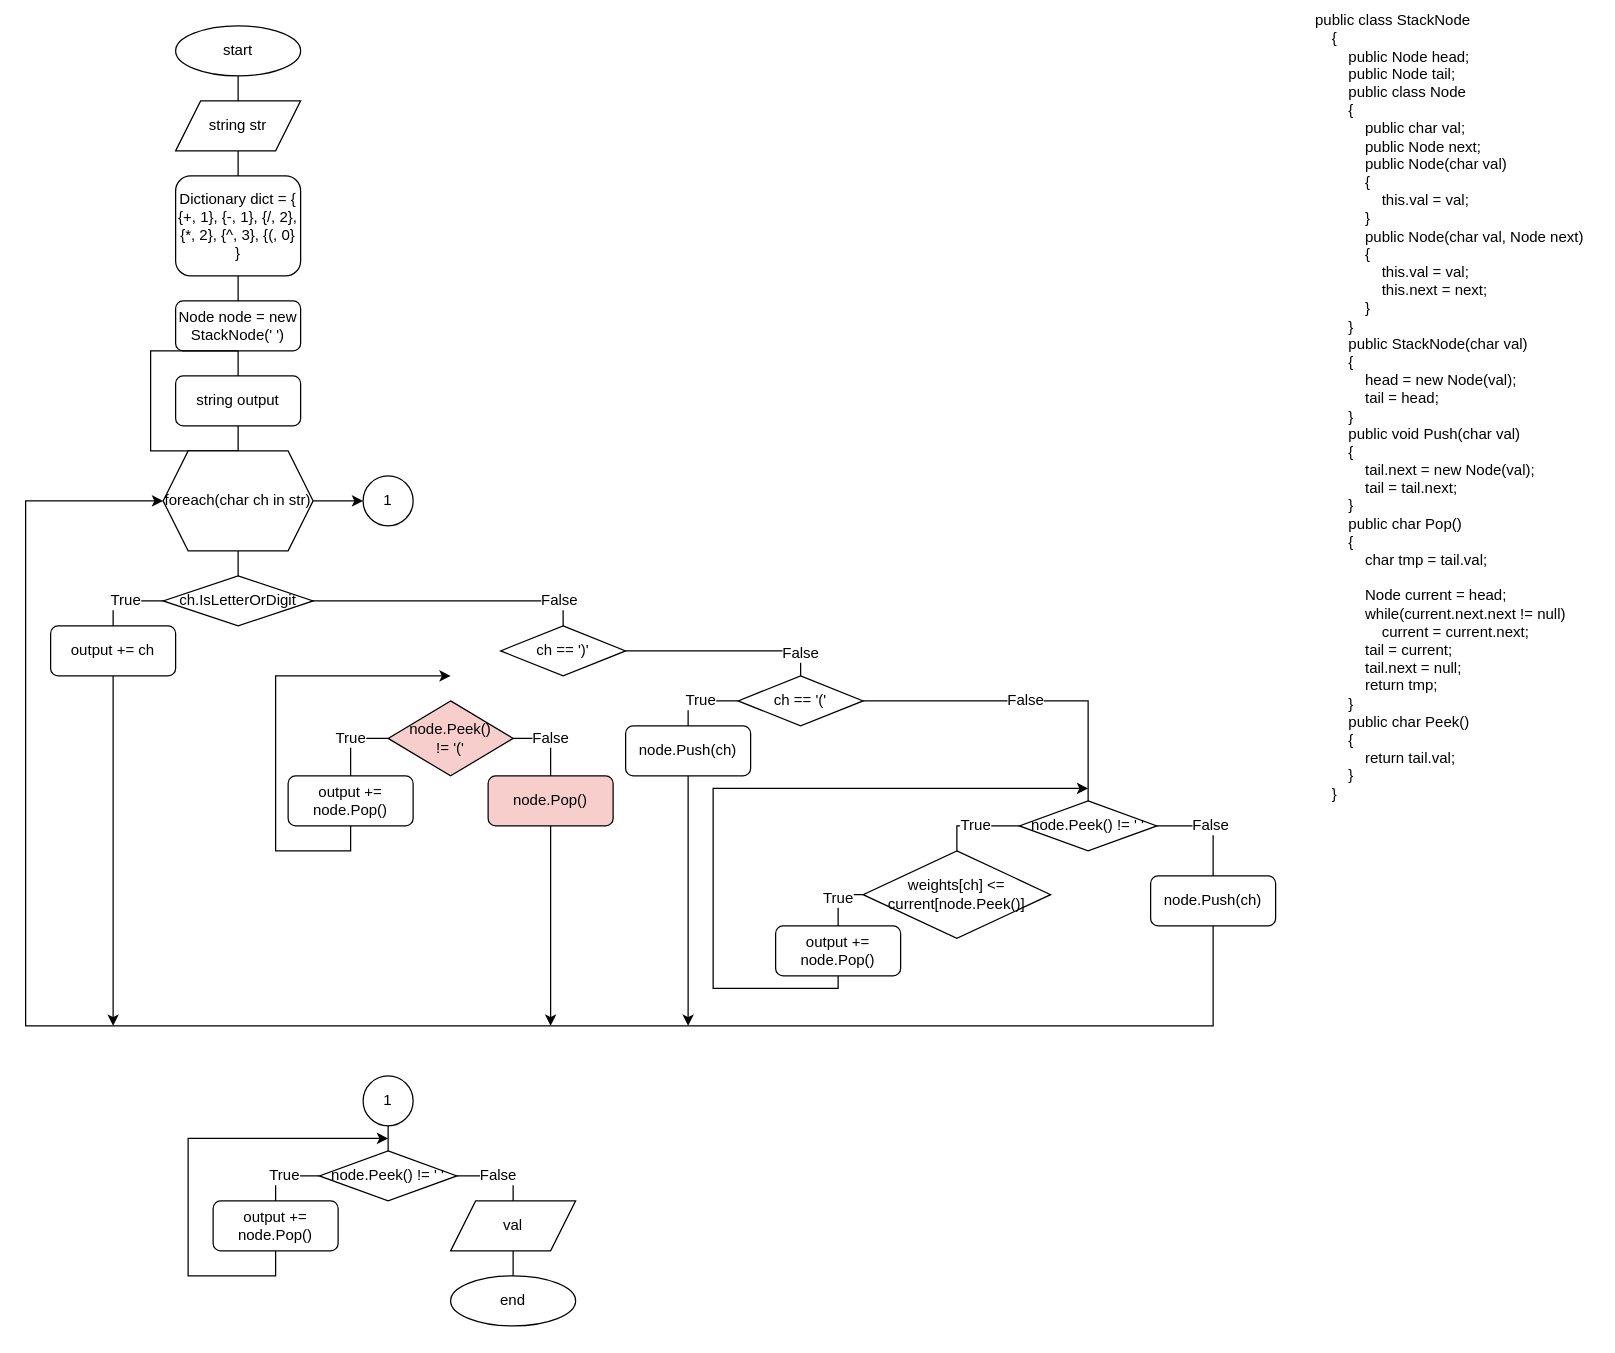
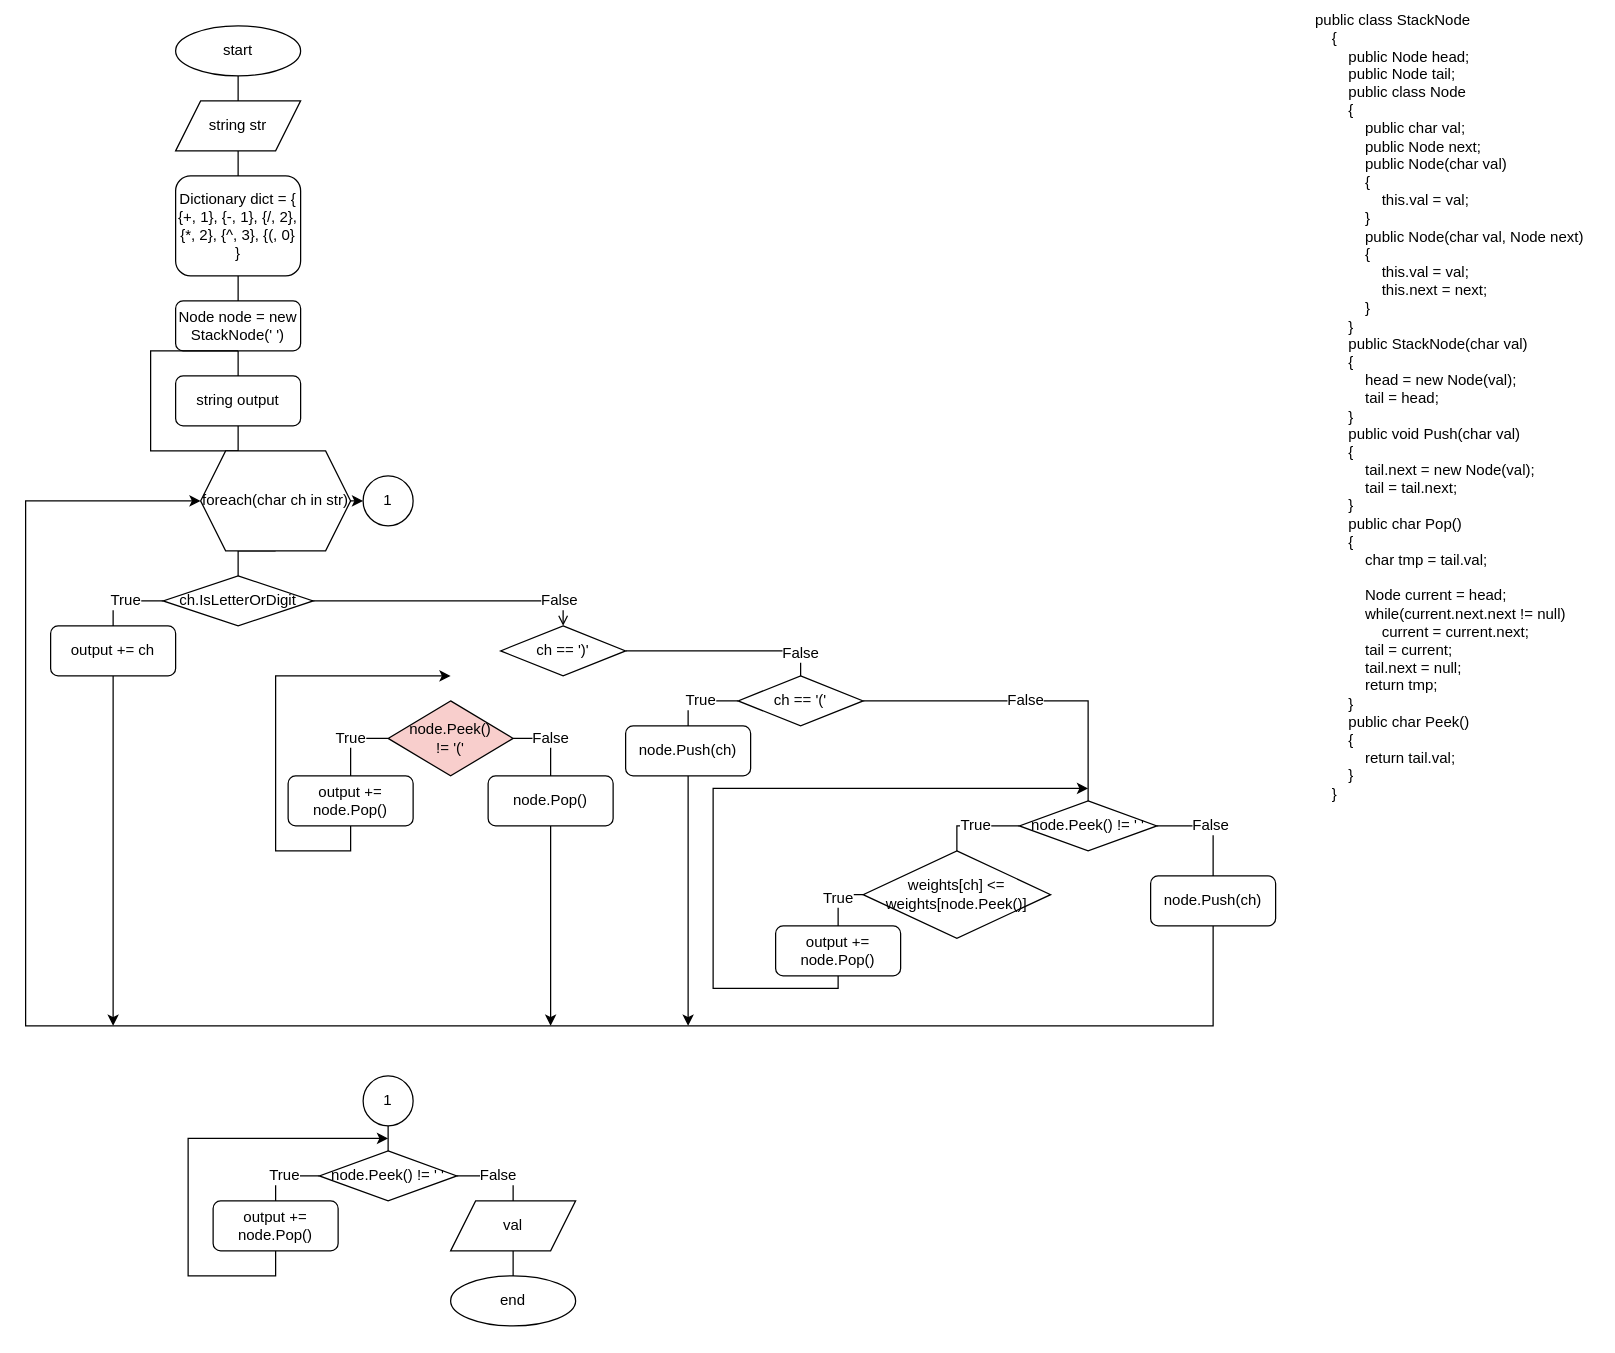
node "foreach(char ch in str)": moved (238, 501) -> (276, 501)
edge "ch.IsLetterOrDigit" -- "ch == ')'": arrowhead none -> open
node "node.Pop()": fillcolor #f8cecc -> #ffffff
node "weights[ch] <= current[node.Peek()]": label "weights[ch] <= current[node.Peek()]" -> "weights[ch] <= weights[node.Peek()]"
